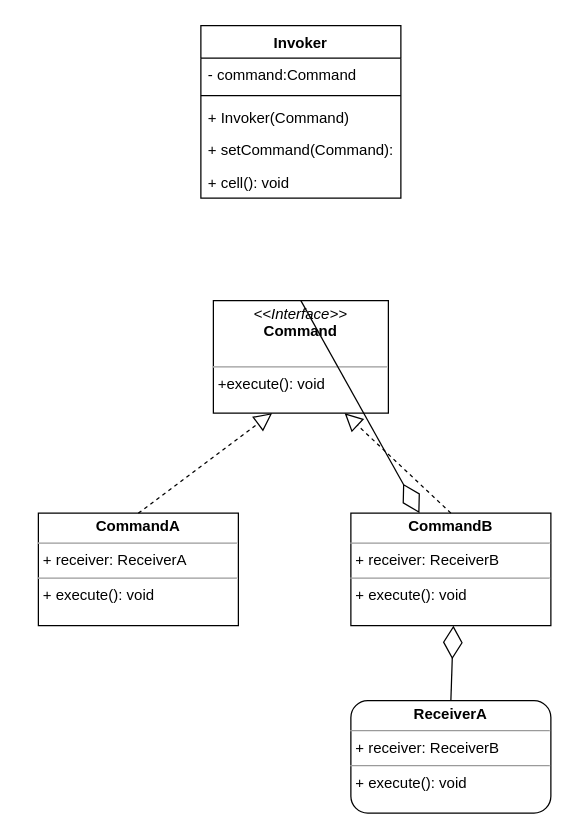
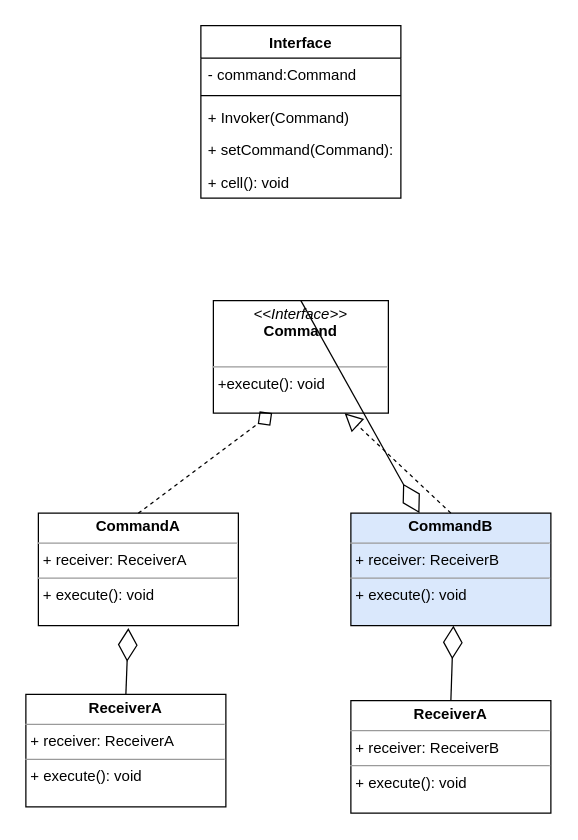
node "Invoker": label "Invoker" -> "Interface"
edge "CommandA + receiver: ReceiverA + execute(): void" -> "<<Interface>> Command +execute(): void": arrowhead block -> diamond
node "CommandB + receiver: ReceiverB + execute(): void": fillcolor #ffffff -> #dae8fc
edge "ReceiverA + receiver: ReceiverA + execute(): void" -> "CommandA + receiver: ReceiverA + execute(): void": added
node "ReceiverA + receiver: ReceiverA + execute(): void": added
node "ReceiverA + receiver: ReceiverB + execute(): void": shape rounded rectangle -> rectangle
